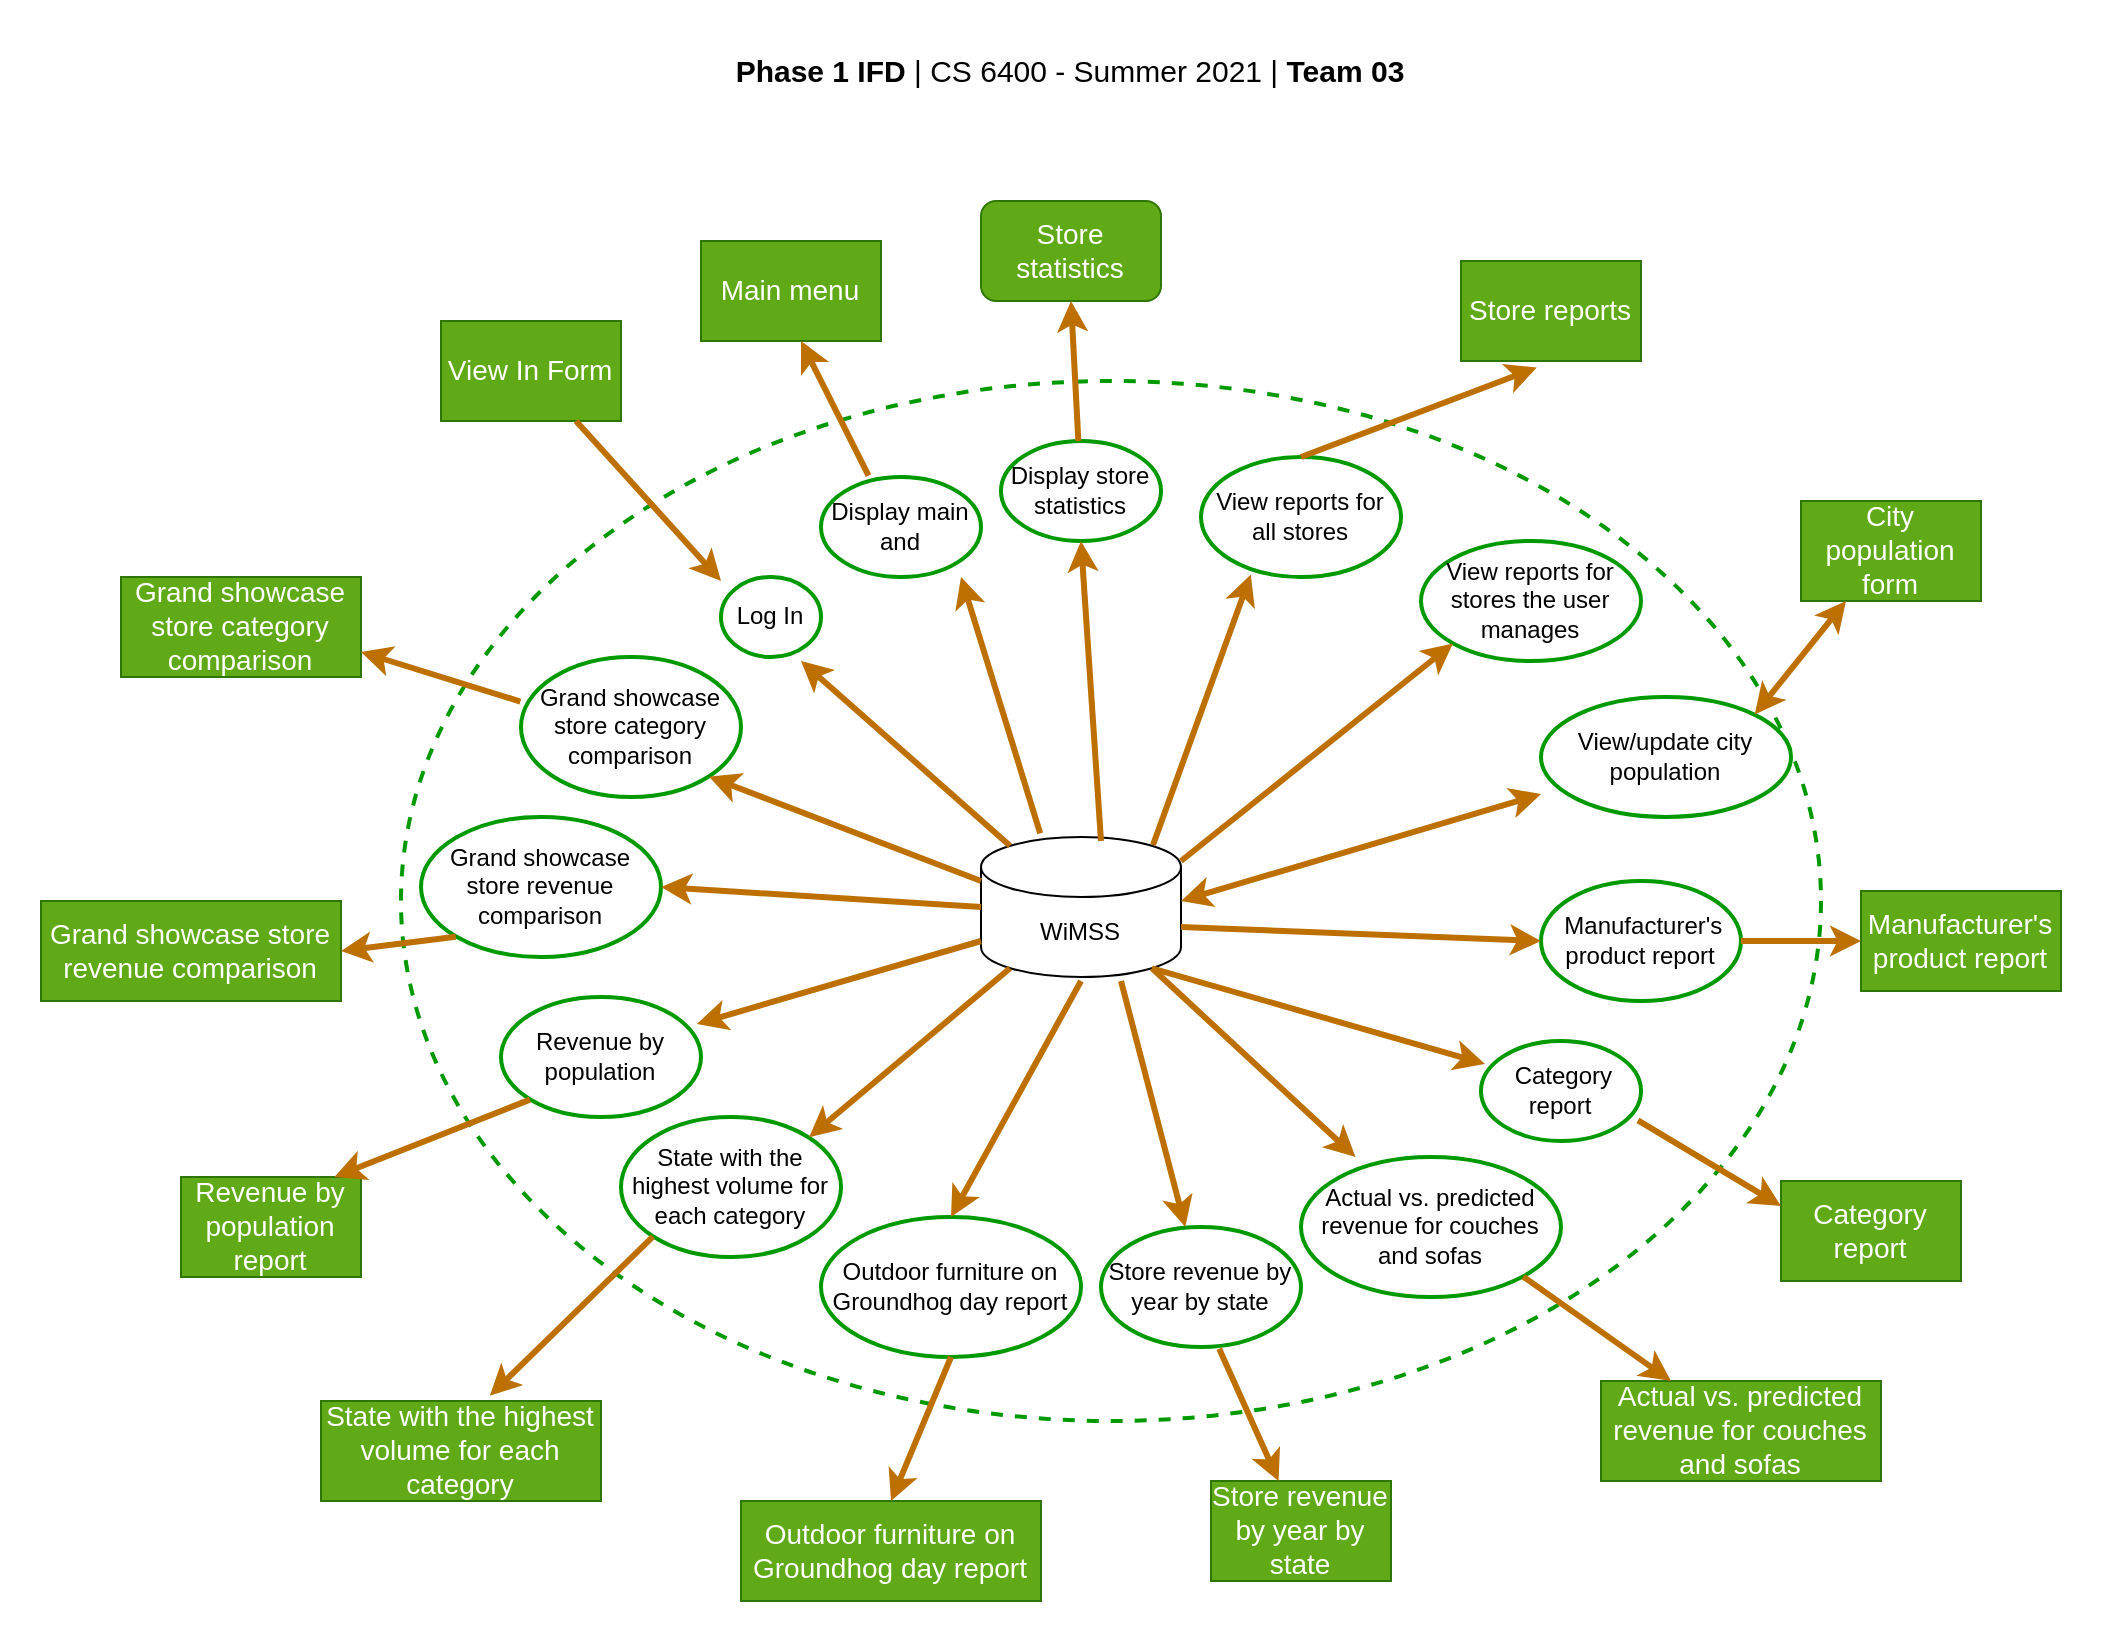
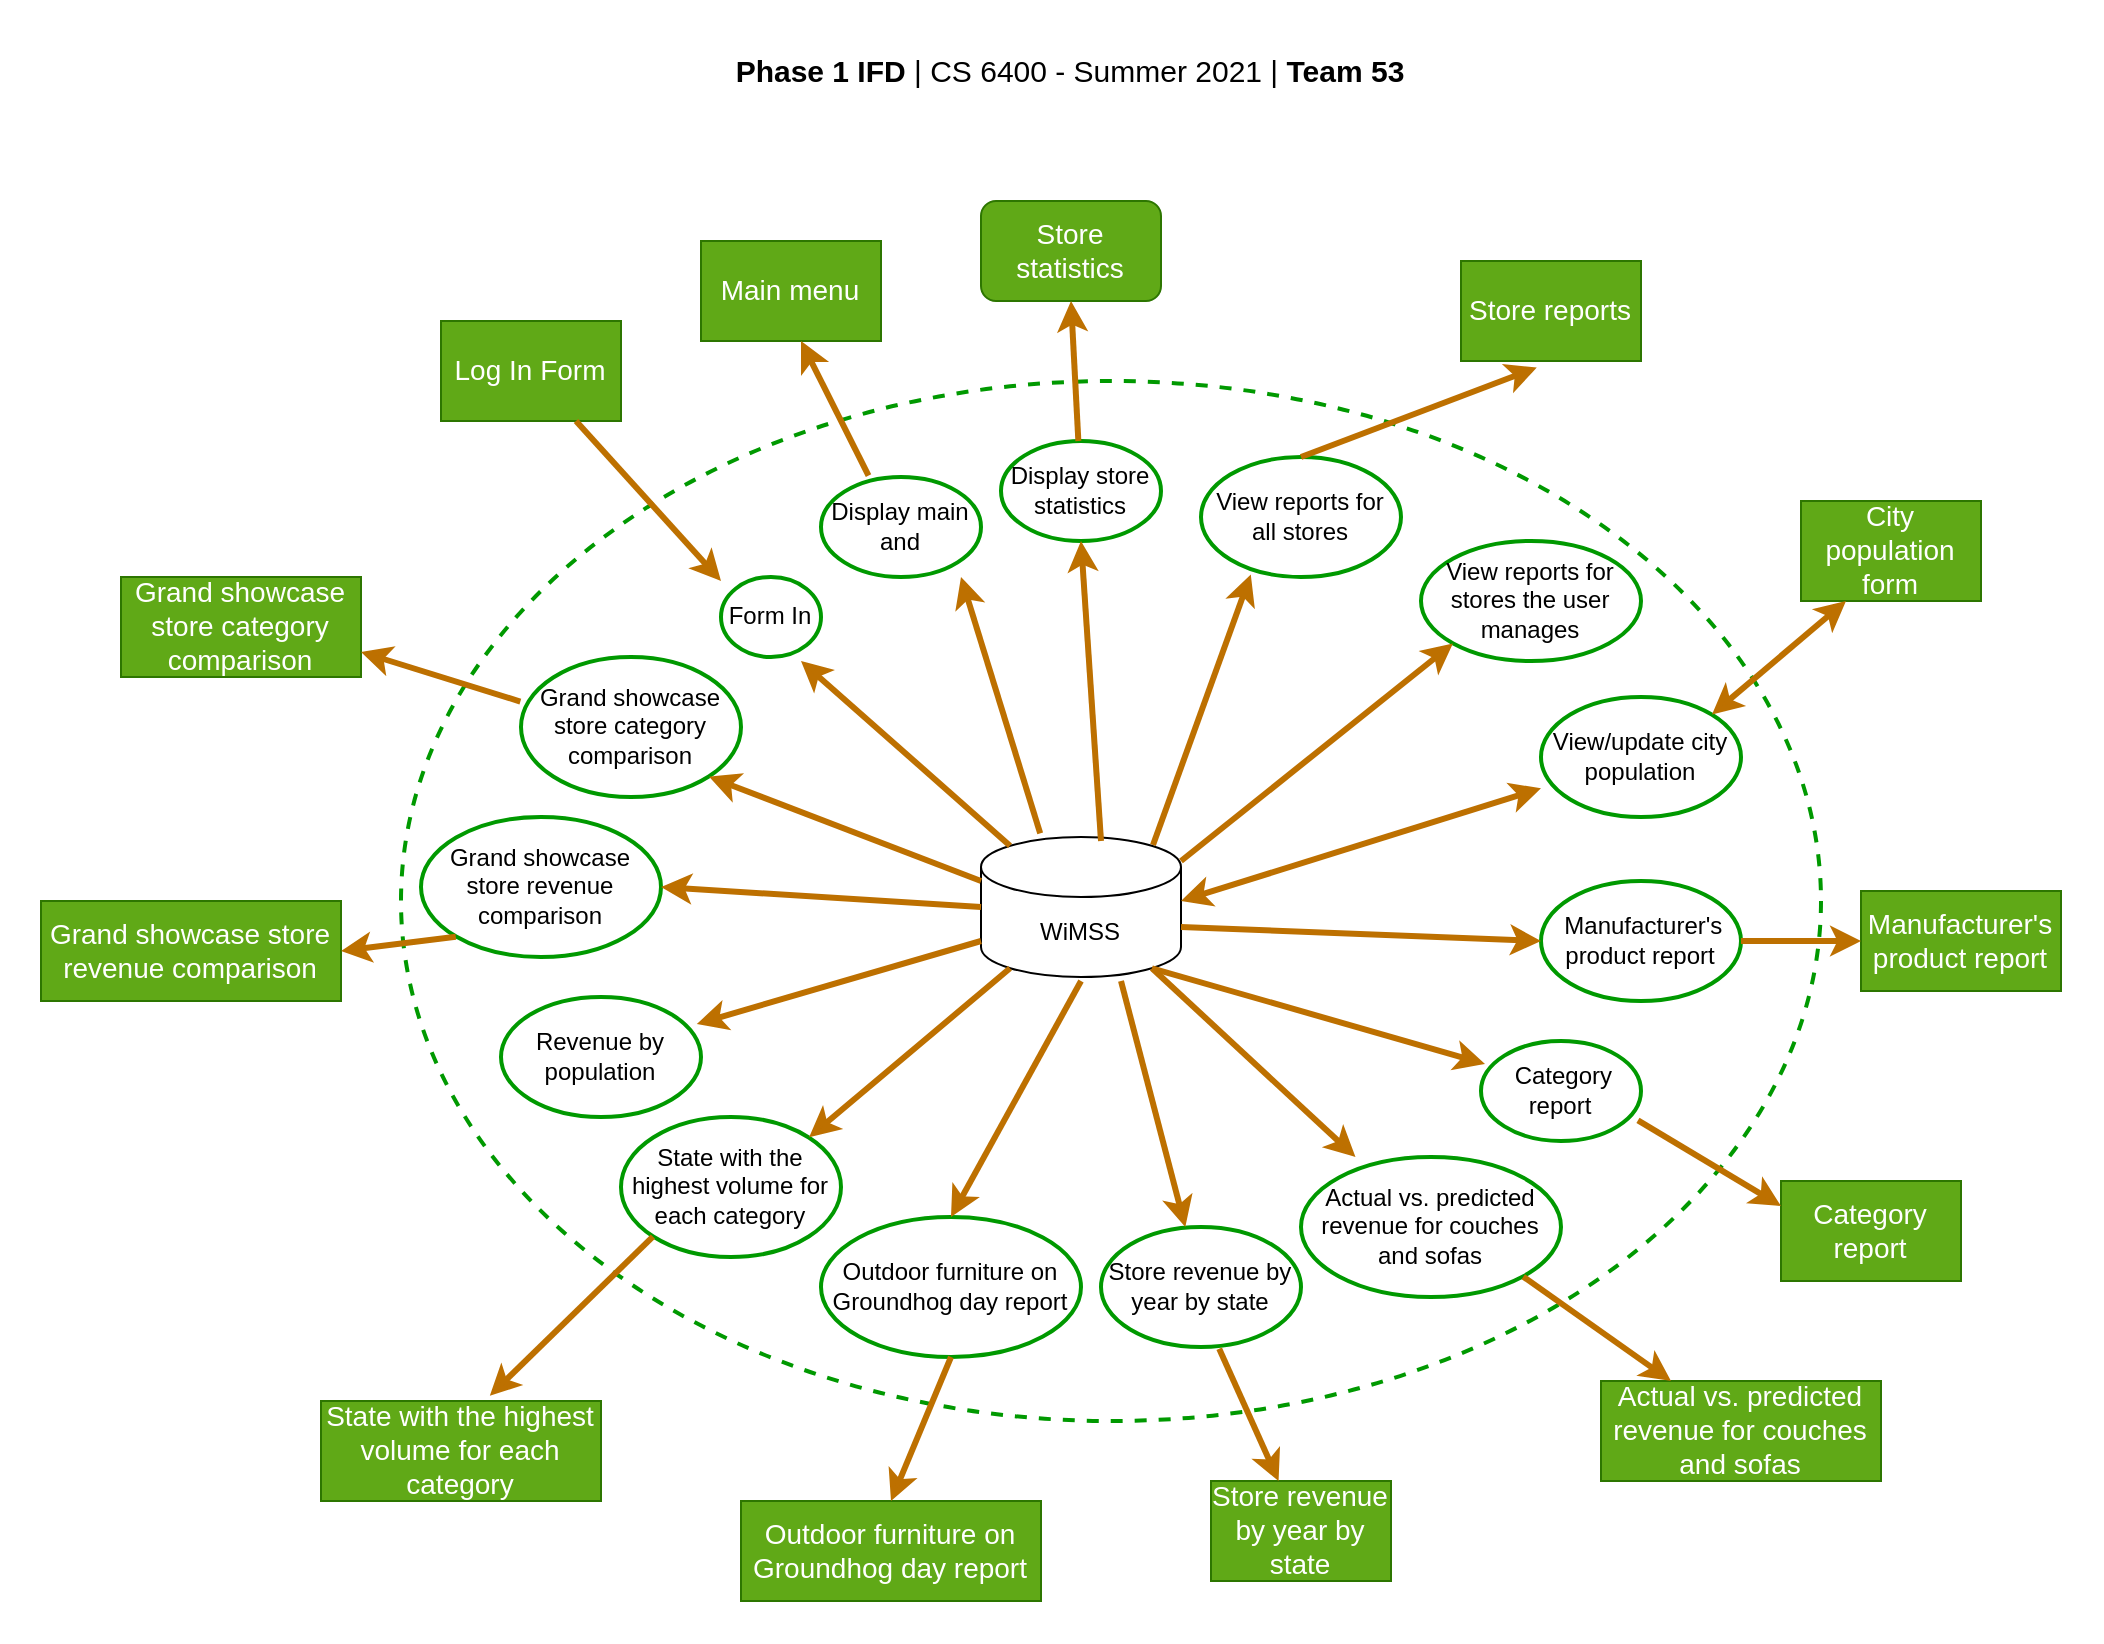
node "Phase 1 IFD | CS 6400 - Summer 2021 | Team 03": label "Phase 1 IFD | CS 6400 - Summer 2021 | Team 03" -> "Phase 1 IFD | CS 6400 - Summer 2021 | Team 53"
node "View In Form": label "View In Form" -> "Log In Form"
node "Log In": label "Log In" -> "Form In"
node "View/update city population": size 250x120 -> 200x120
edge "Revenue by population" -> "Revenue by population report": removed
node "Revenue by population report": removed
